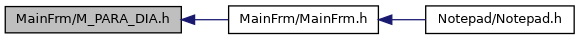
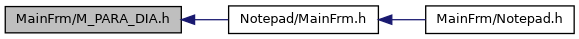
node "MainFrm/MainFrm.h": label "MainFrm/MainFrm.h" -> "Notepad/MainFrm.h"
node "Notepad/Notepad.h": label "Notepad/Notepad.h" -> "MainFrm/Notepad.h"
